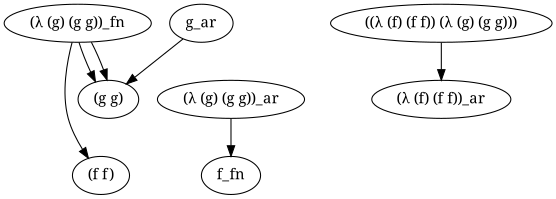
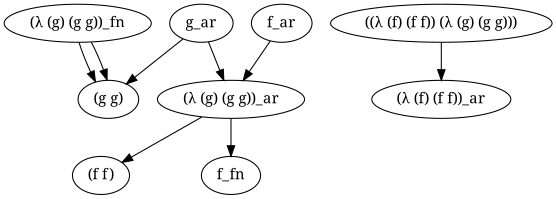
node "f_ar": added
edge "g_ar" -> "(λ (g) (g g))_ar": added
edge "(λ (g) (g g))_fn" -> "(f f)": now "(λ (g) (g g))_ar" -> "(f f)"
